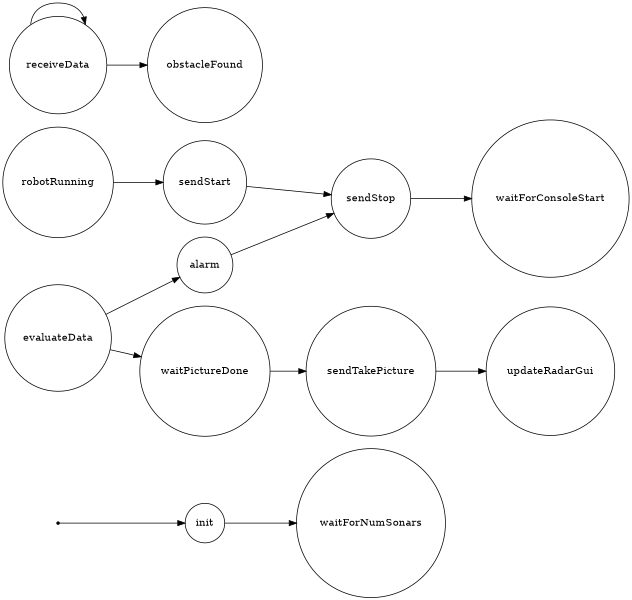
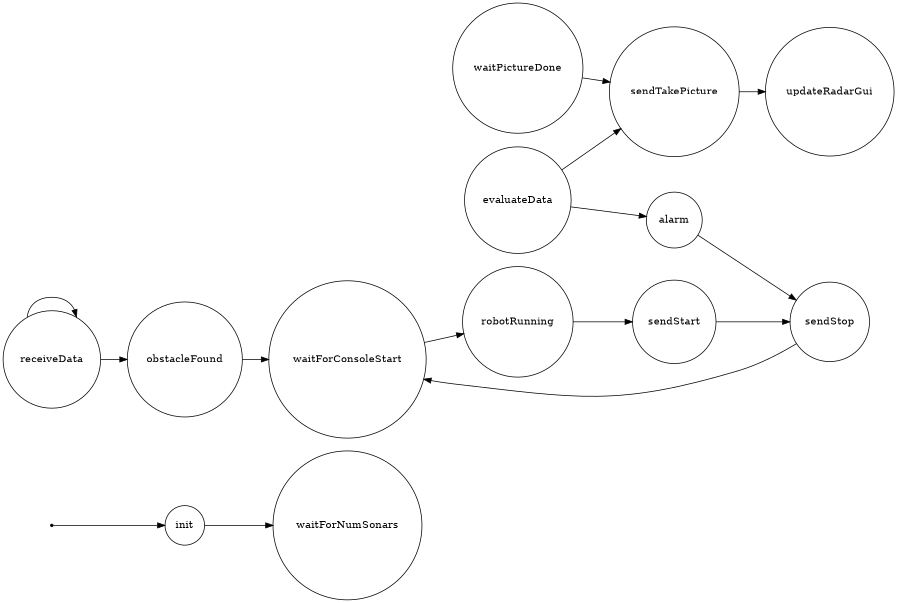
edge "waitForConsoleStart" -> "robotRunning": added
edge "evaluateData" -> "waitPictureDone": now "evaluateData" -> "sendTakePicture"
edge "obstacleFound" -> "waitForConsoleStart": added
